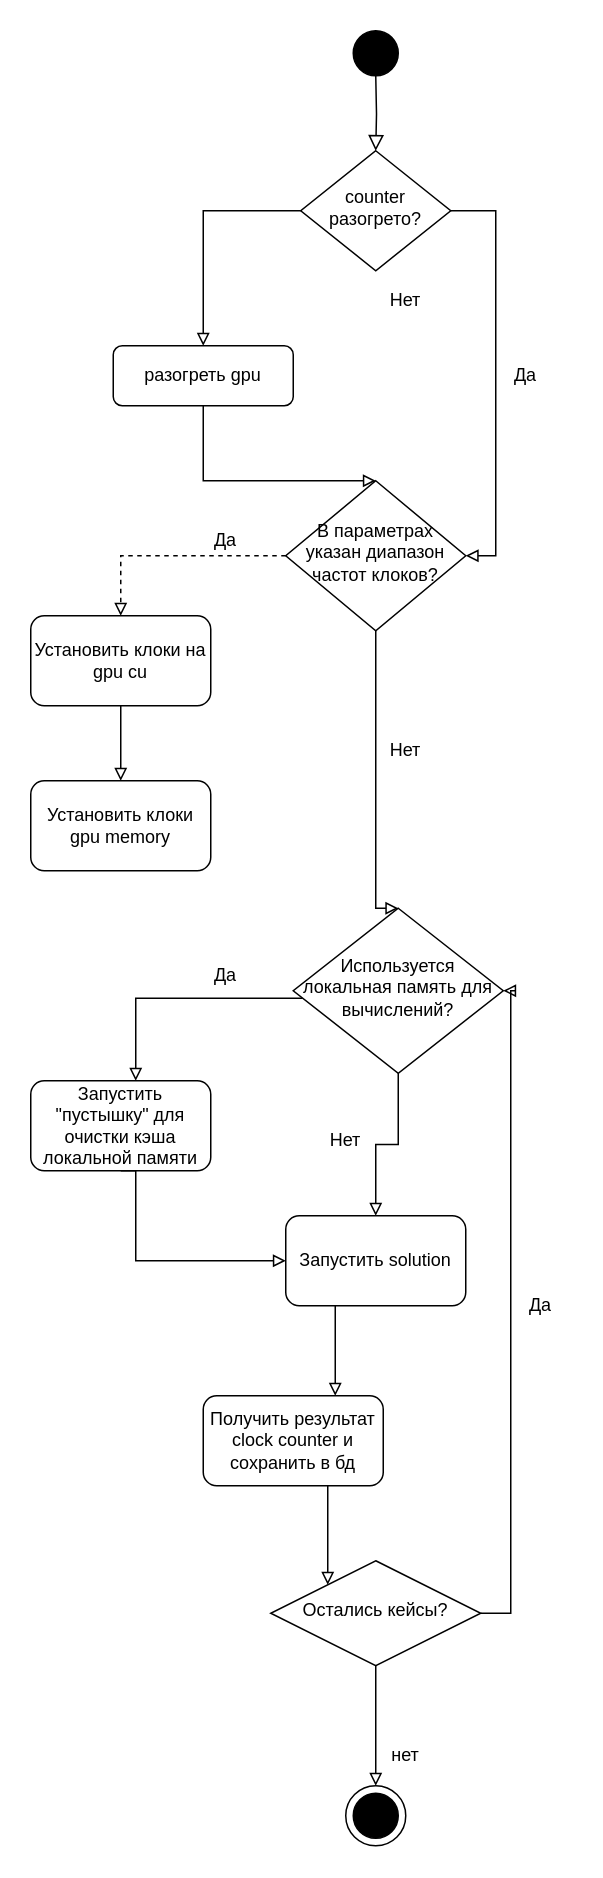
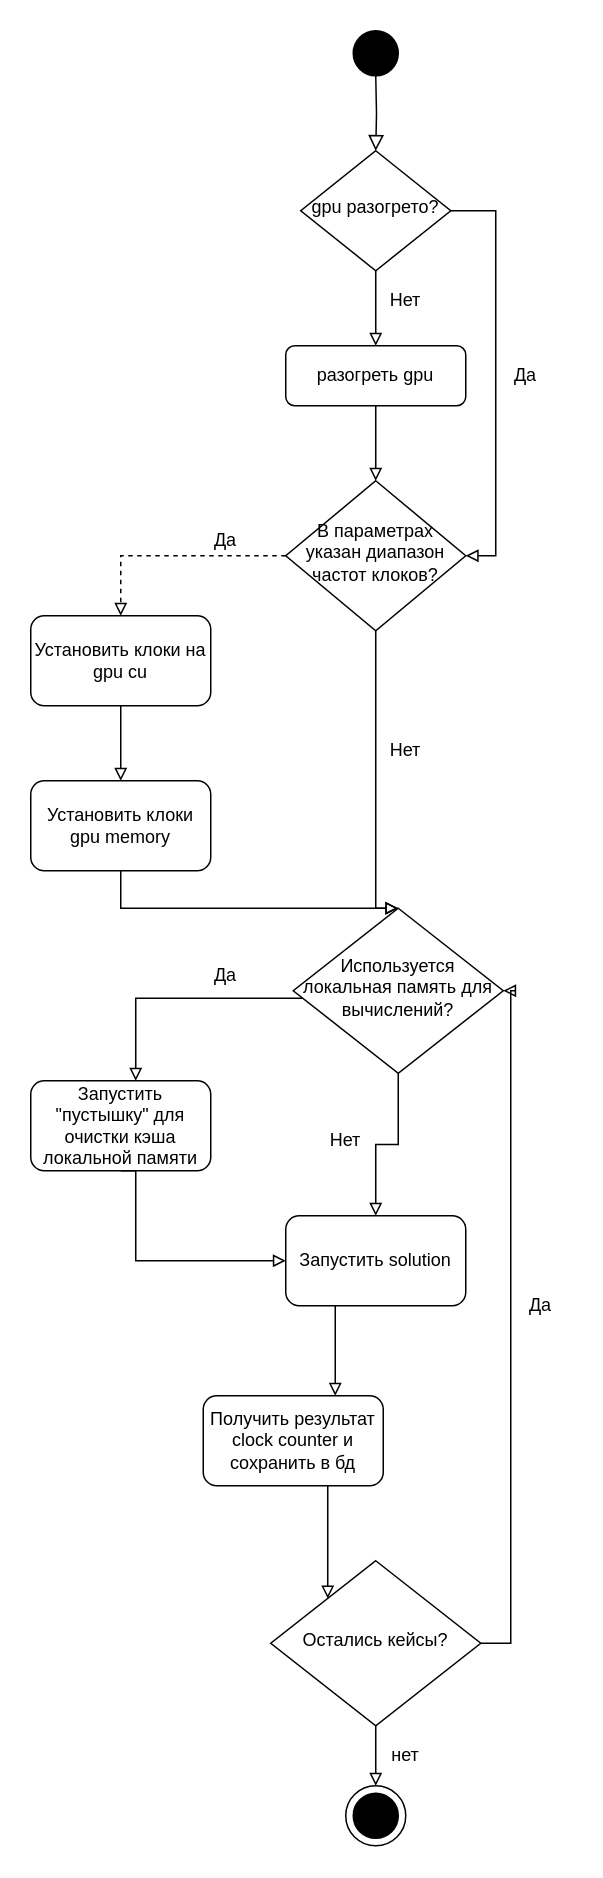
node "counter разогрето?": label "counter разогрето?" -> "gpu разогрето?"
node "разогреть gpu": moved (203, 376) -> (376, 376)
edge "Установить клоки gpu memory" -> "Используется локальная память для вычислений?": added
node "Остались кейсы?": size 210x105 -> 210x165
